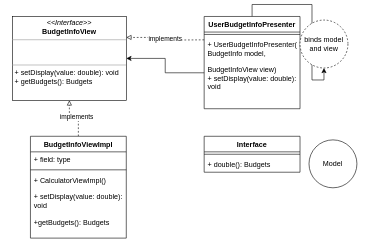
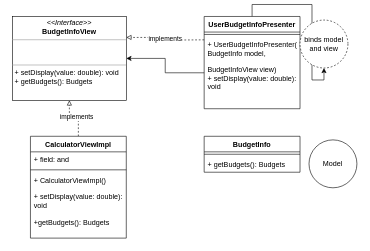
node "BudgetInfoViewImpl": label "BudgetInfoViewImpl" -> "CalculatorViewImpl"
node "Interface": label "Interface" -> "BudgetInfo"
node "+ field: type": label "+ field: type" -> "+ field: and"
node "+ double(): Budgets": label "+ double(): Budgets" -> "+ getBudgets(): Budgets"
